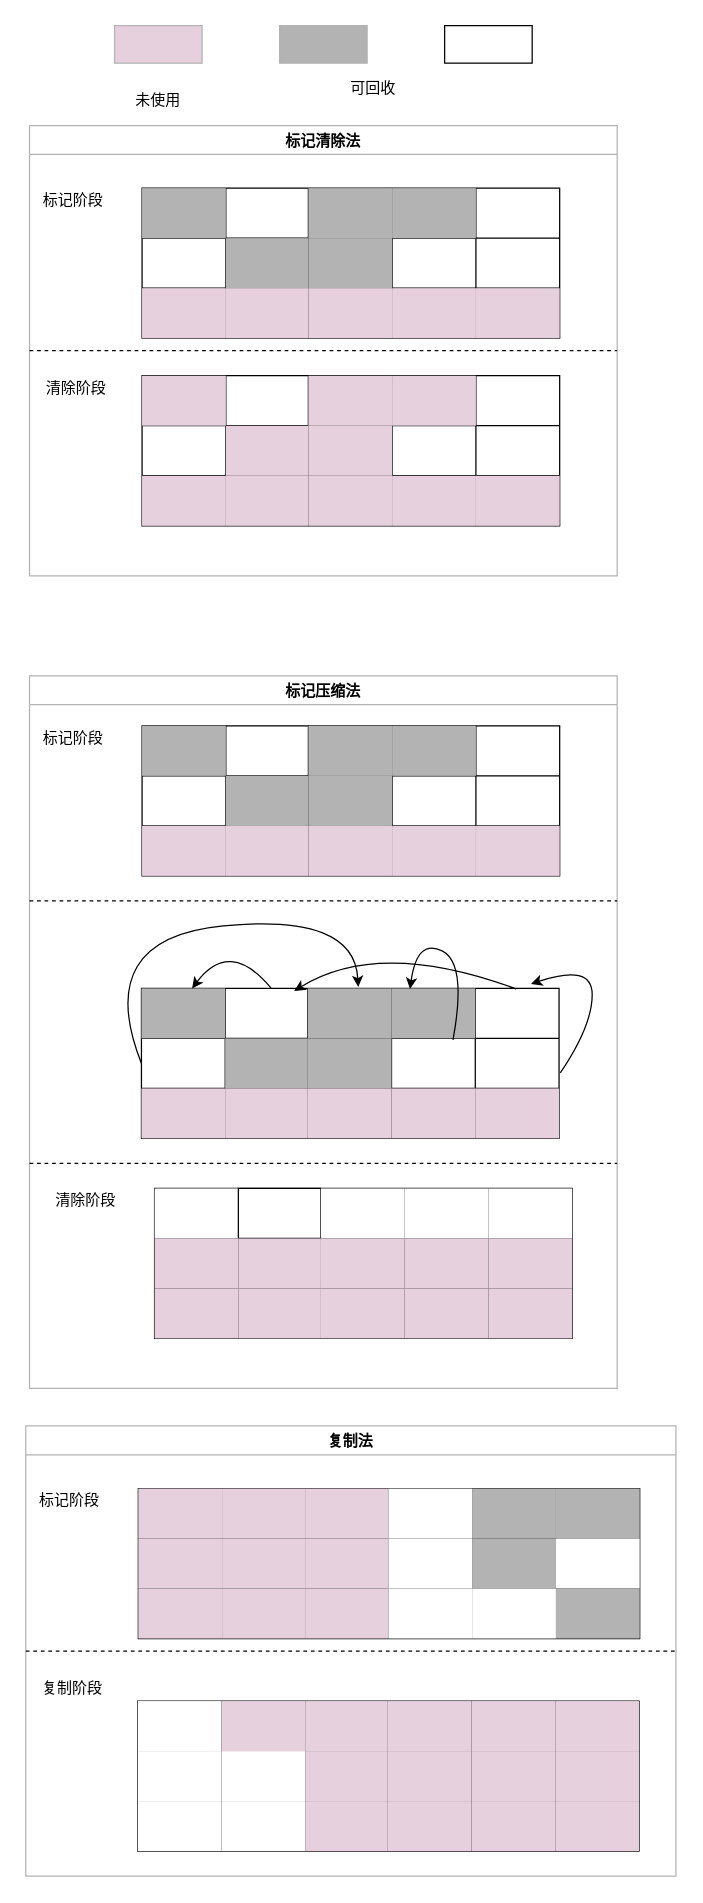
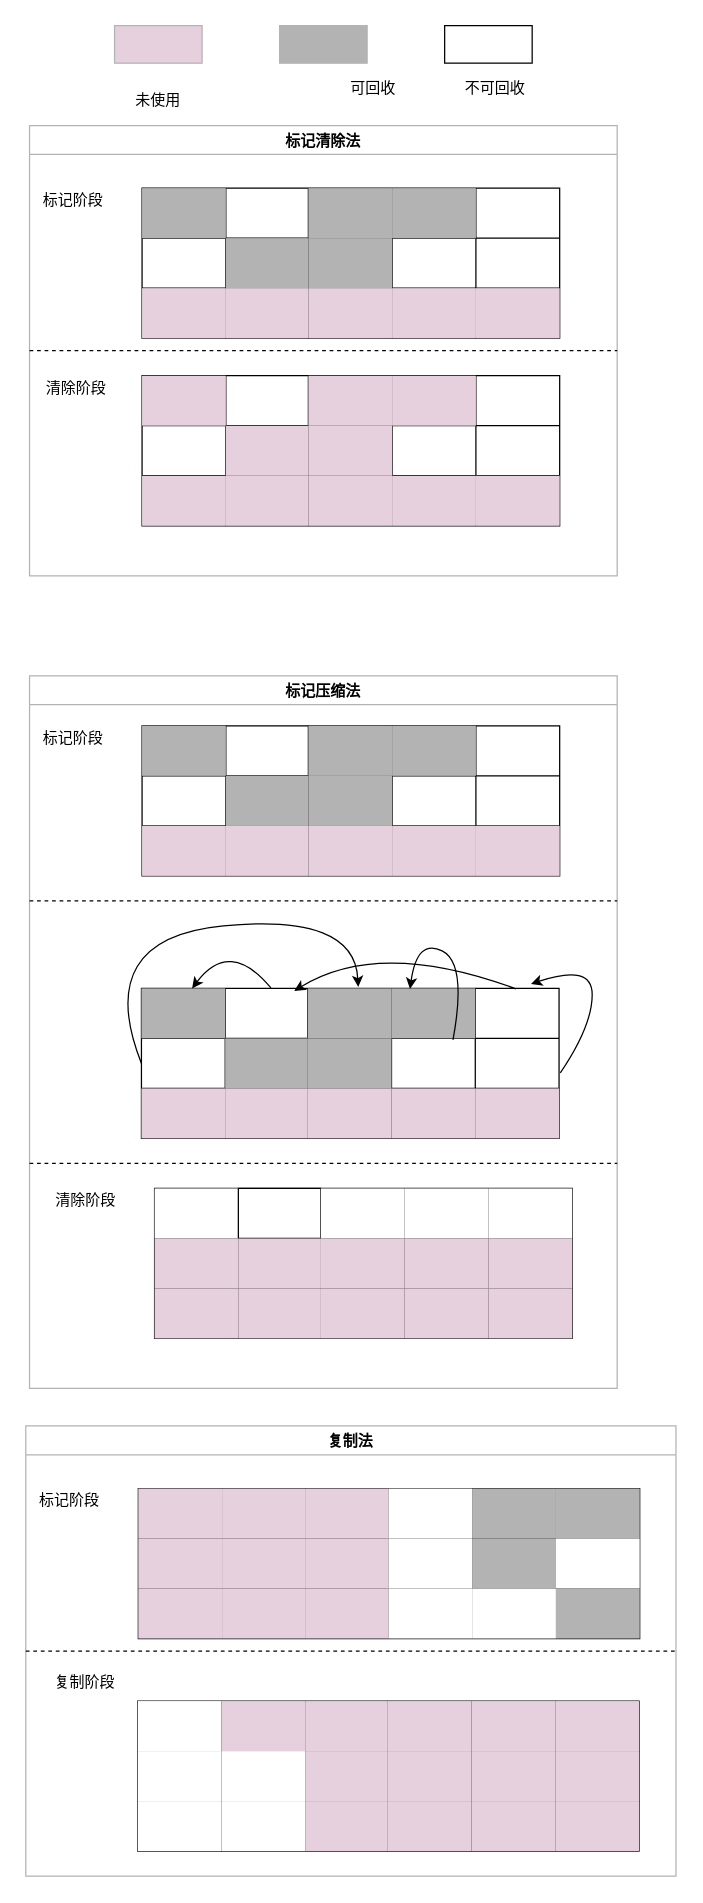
node "不可回收": added
node "复制阶段": moved (73, 1688) -> (85, 1682)
